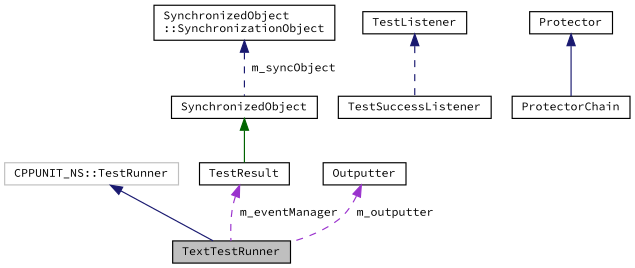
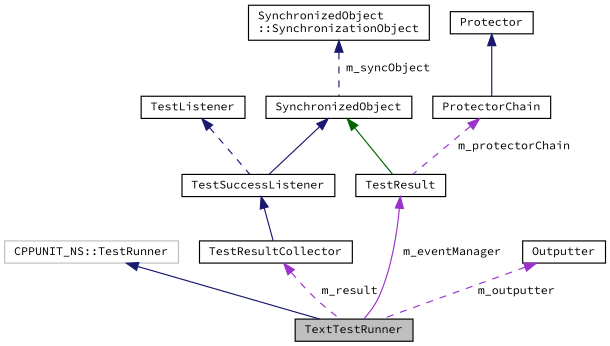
edge "TestResult" -> "ProtectorChain": added, label "m_protectorChain"
edge "TestSuccessListener" -> "SynchronizedObject": added
edge "TextTestRunner" -> "TestResult": style dashed -> solid
node "TestResultCollector": added
